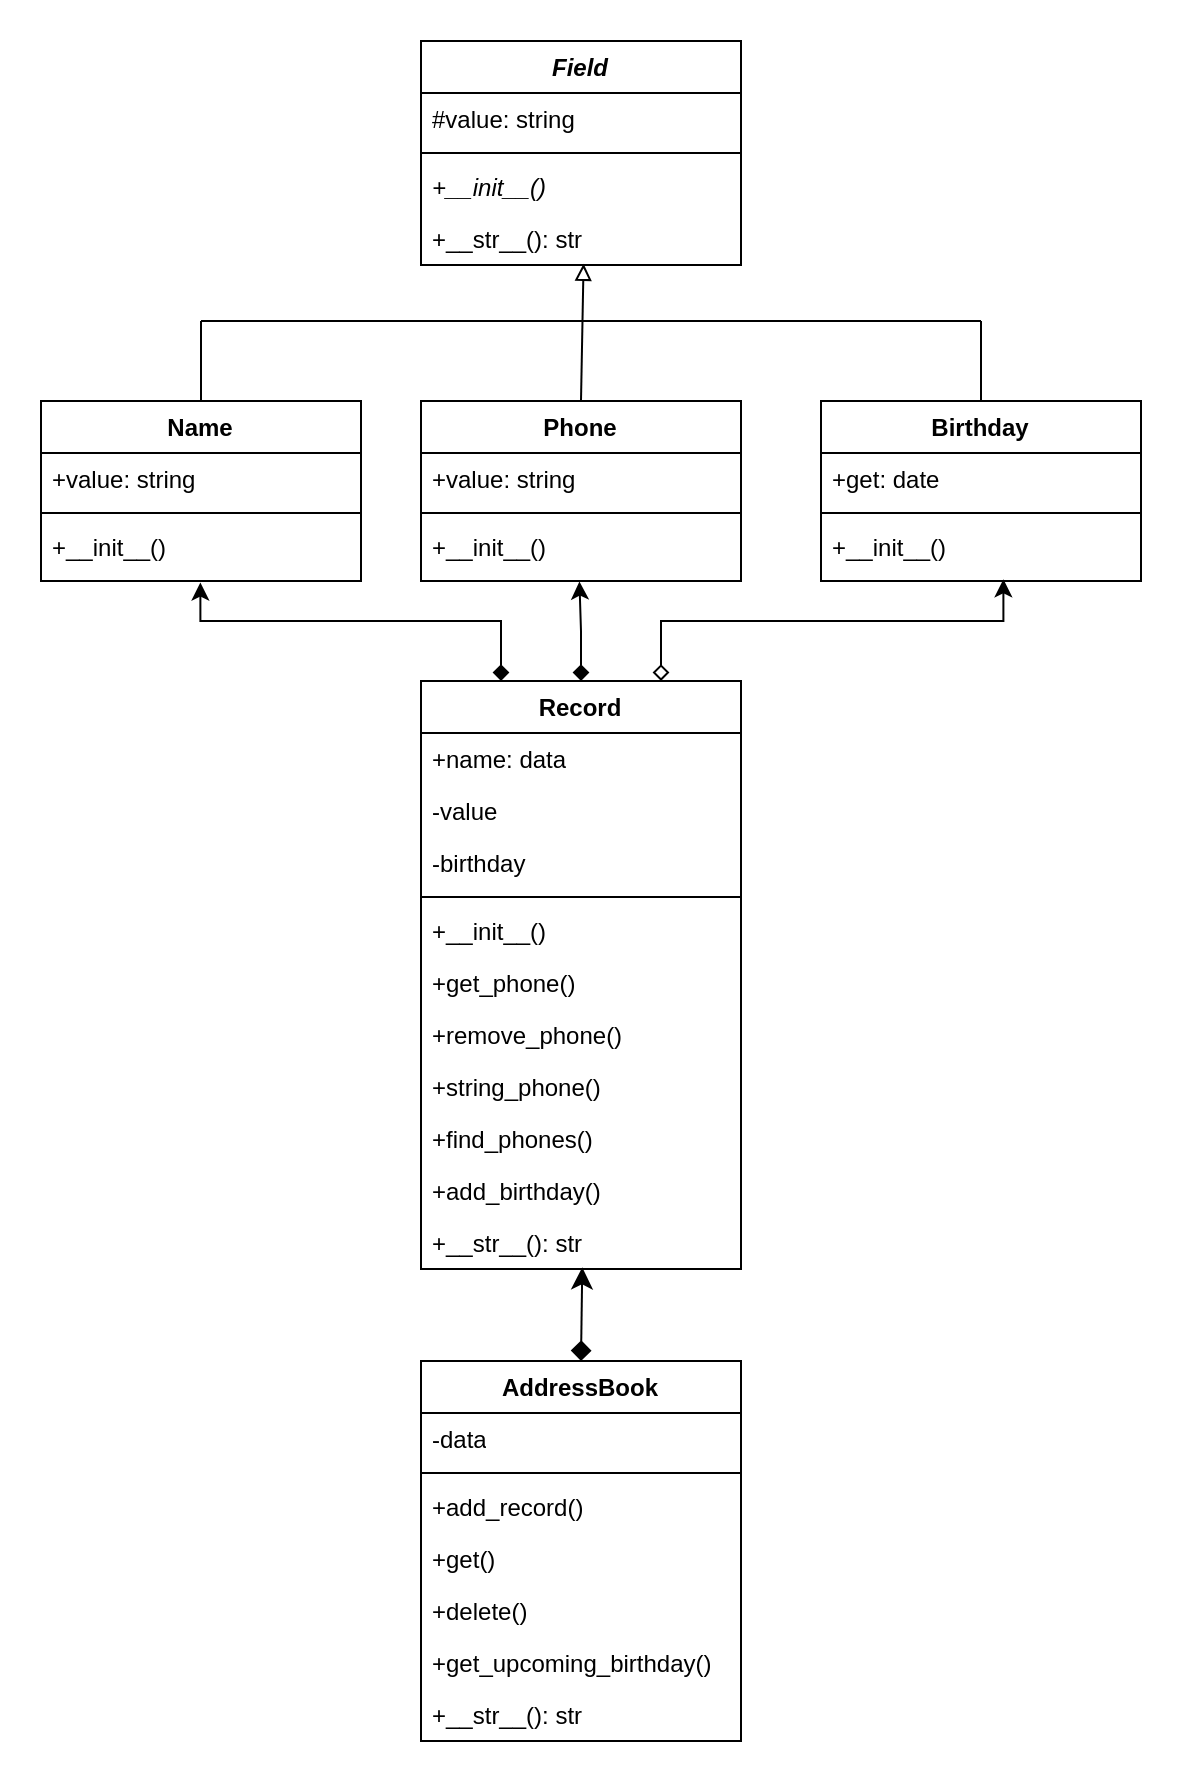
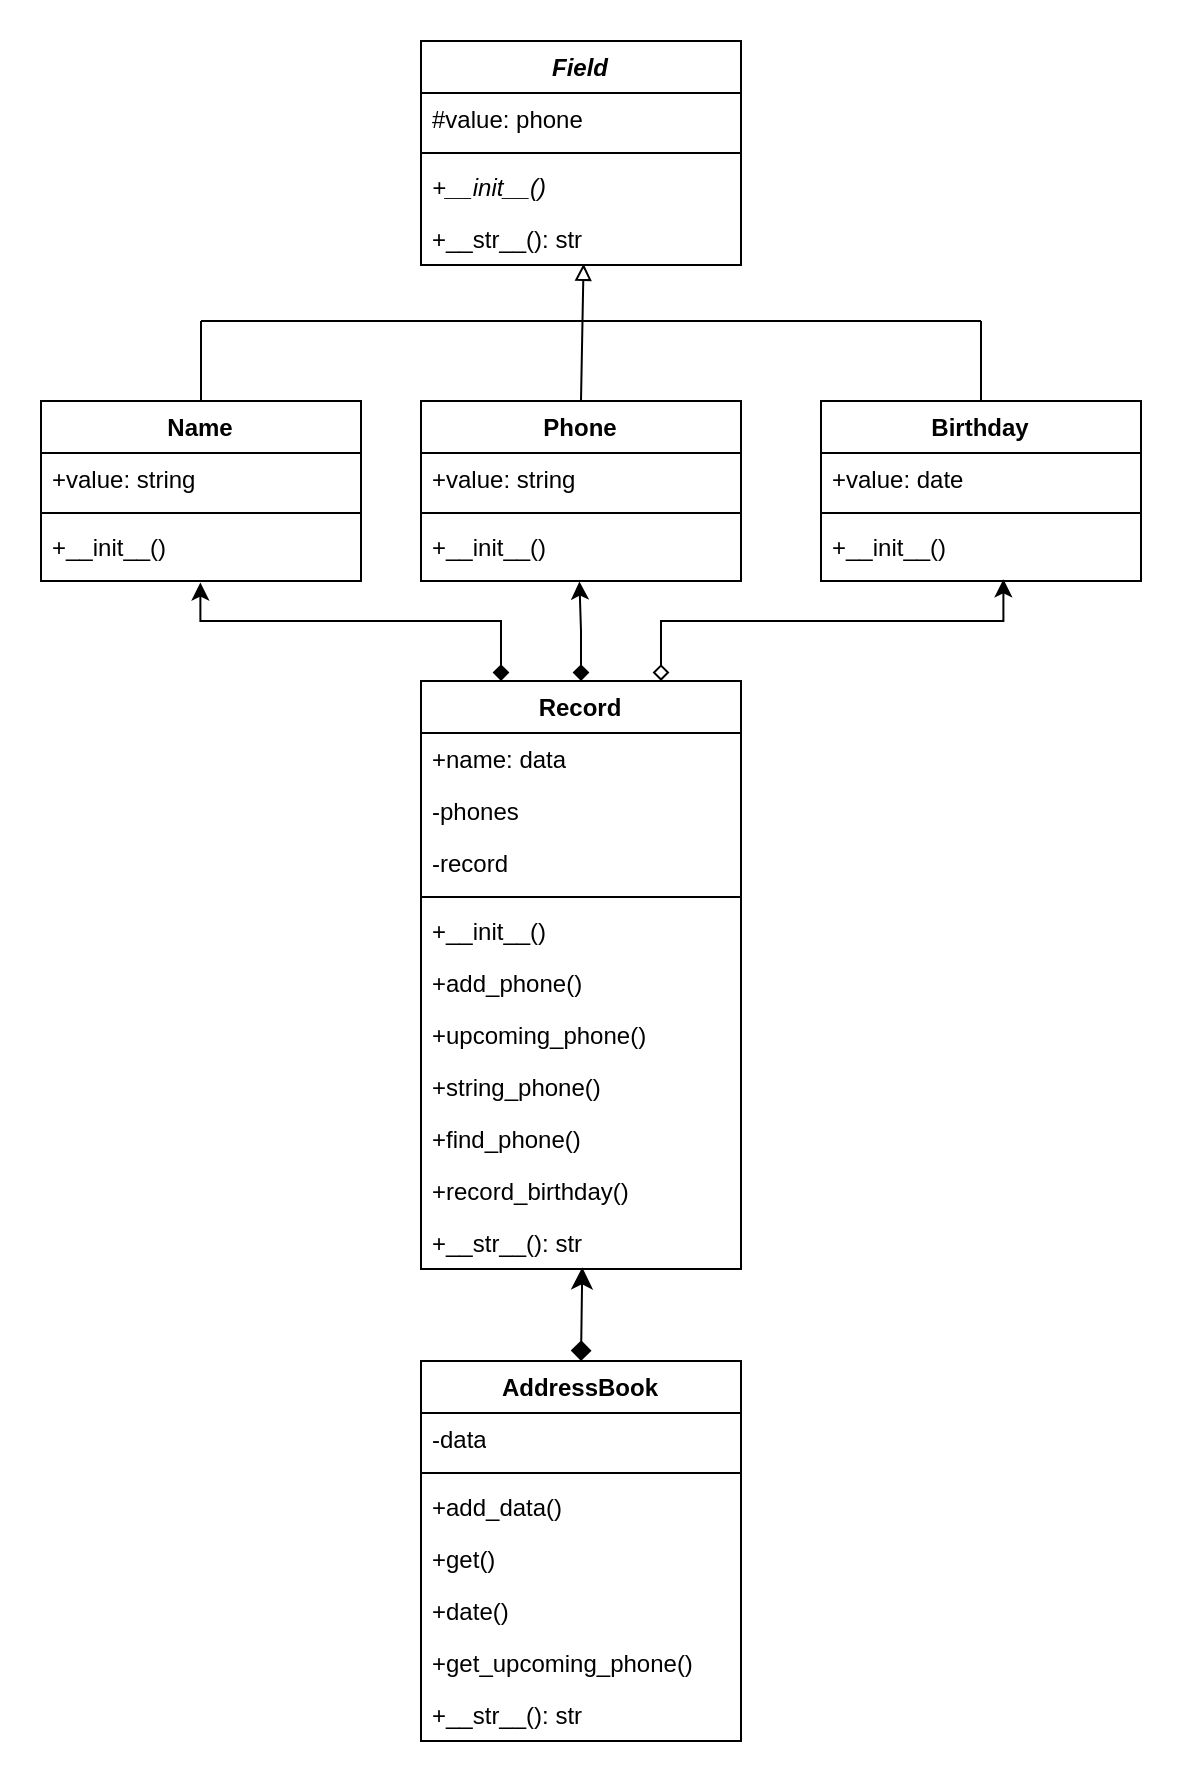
node "#value: string": label "#value: string" -> "#value: phone"
node "+get: date": label "+get: date" -> "+value: date"
node "-value": label "-value" -> "-phones"
node "-birthday": label "-birthday" -> "-record"
node "+get_phone()": label "+get_phone()" -> "+add_phone()"
node "+remove_phone()": label "+remove_phone()" -> "+upcoming_phone()"
node "+find_phones()": label "+find_phones()" -> "+find_phone()"
node "+add_birthday()": label "+add_birthday()" -> "+record_birthday()"
node "+add_record()": label "+add_record()" -> "+add_data()"
node "+delete()": label "+delete()" -> "+date()"
node "+get_upcoming_birthday()": label "+get_upcoming_birthday()" -> "+get_upcoming_phone()"
